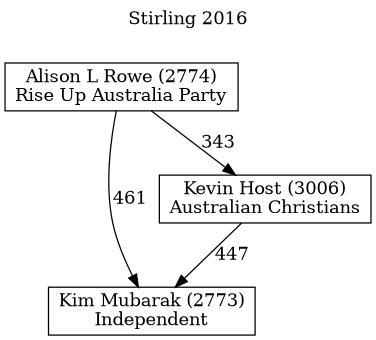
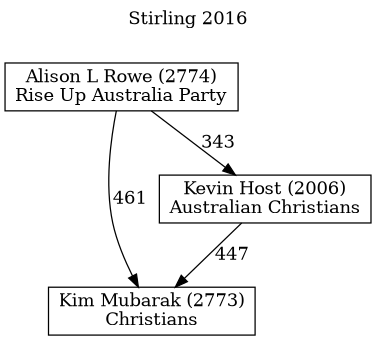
node "Kevin Host (3006) Australian Christians": label "Kevin Host (3006) Australian Christians" -> "Kevin Host (2006) Australian Christians"
node "Kim Mubarak (2773) Independent": label "Kim Mubarak (2773) Independent" -> "Kim Mubarak (2773) Christians"
